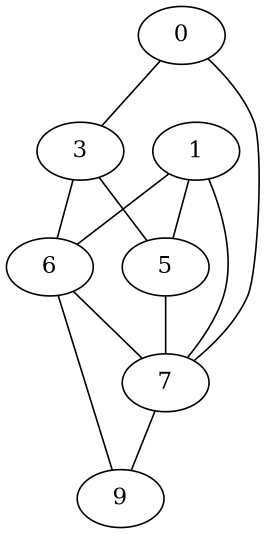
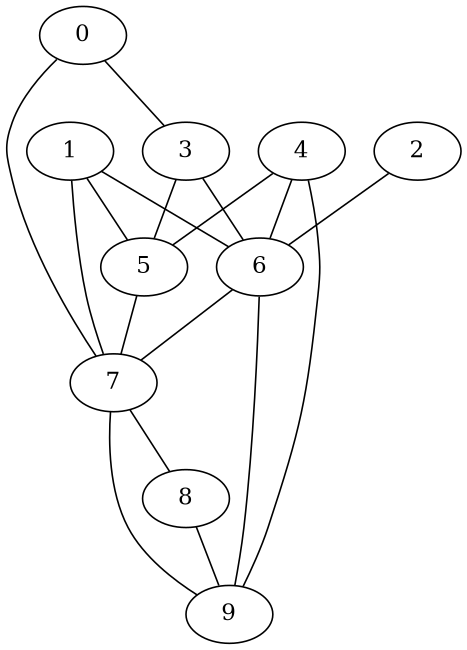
node "4": added
node "2": added
node "8": added
